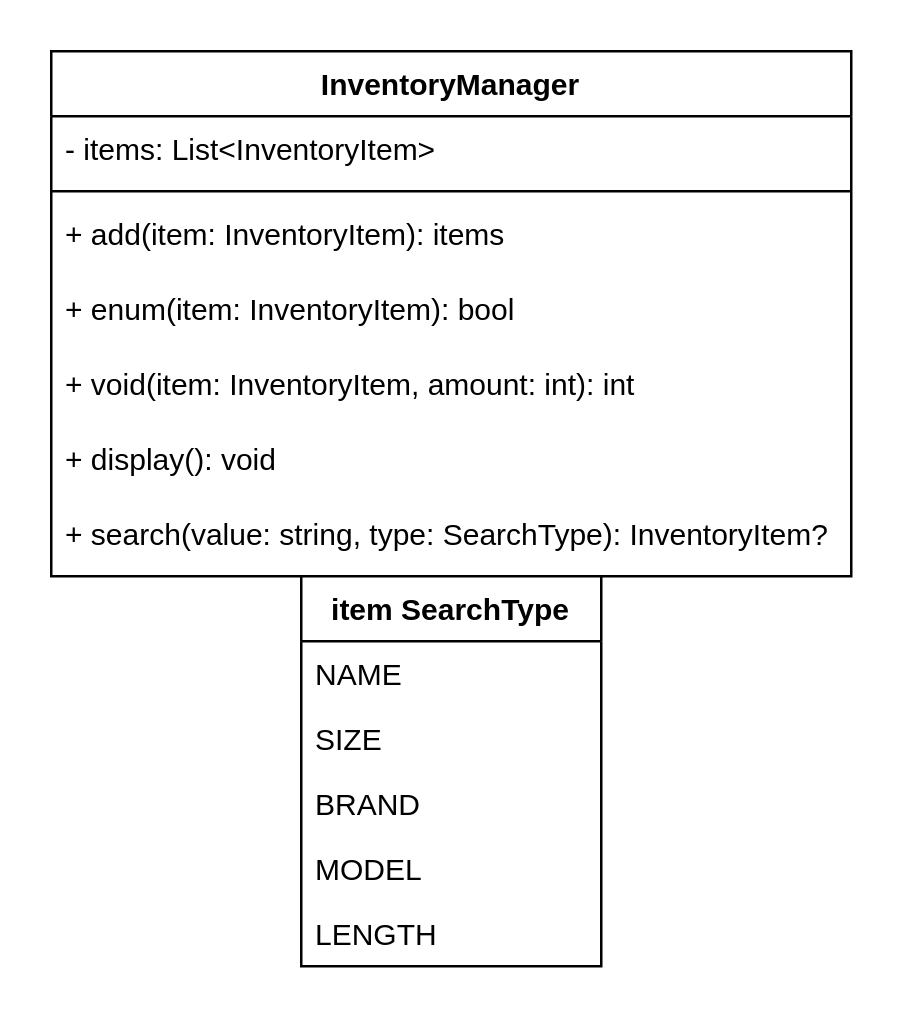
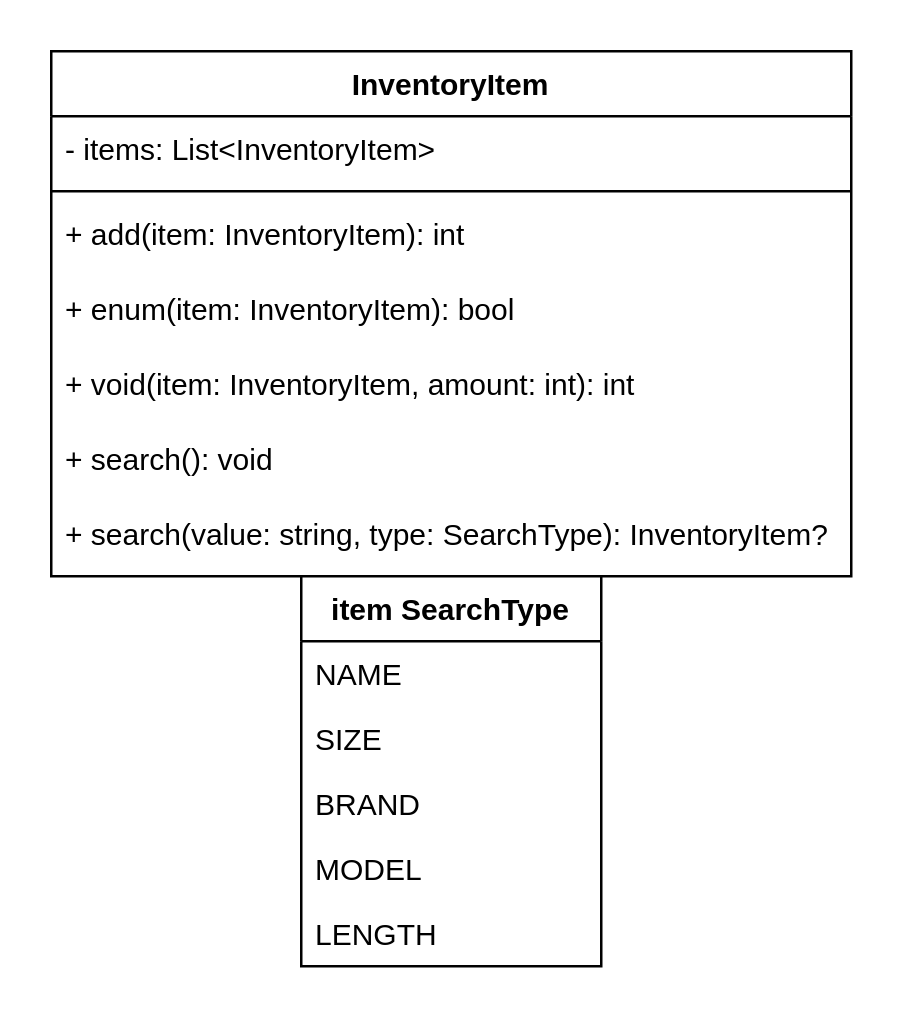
node "InventoryManager": label "InventoryManager" -> "InventoryItem"
node "+ add(item: InventoryItem): items": label "+ add(item: InventoryItem): items" -> "+ add(item: InventoryItem): int"
node "+ display(): void": label "+ display(): void" -> "+ search(): void"
